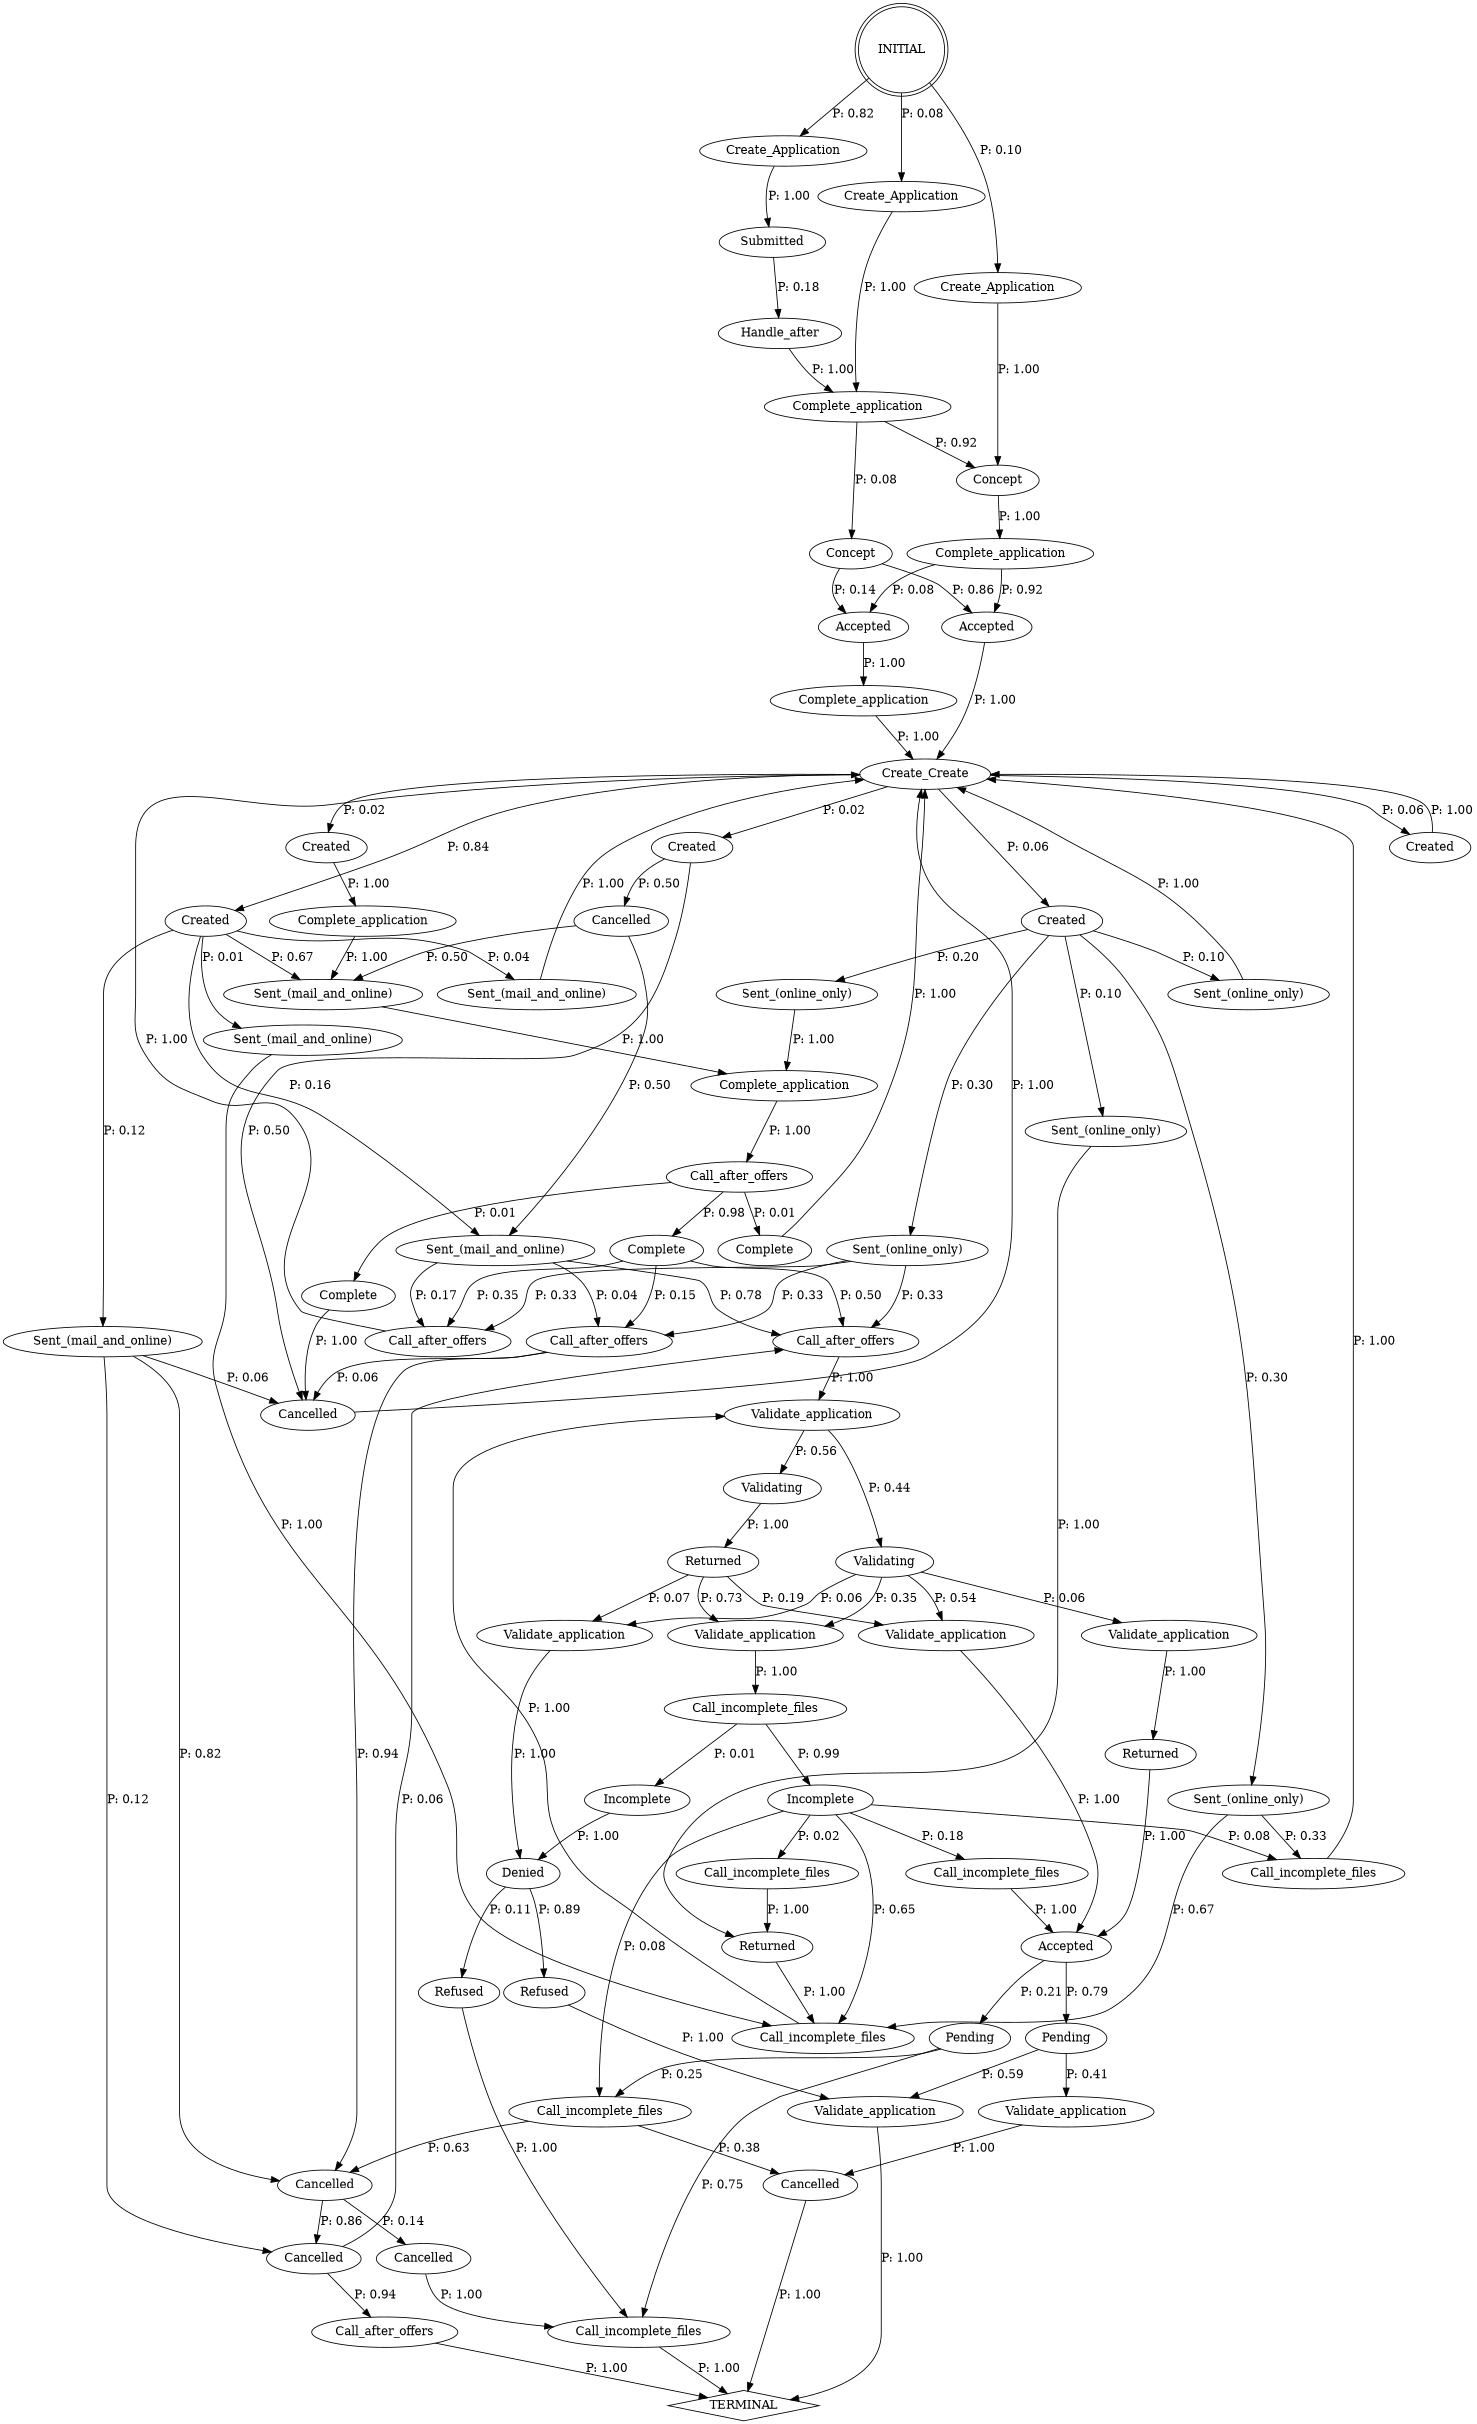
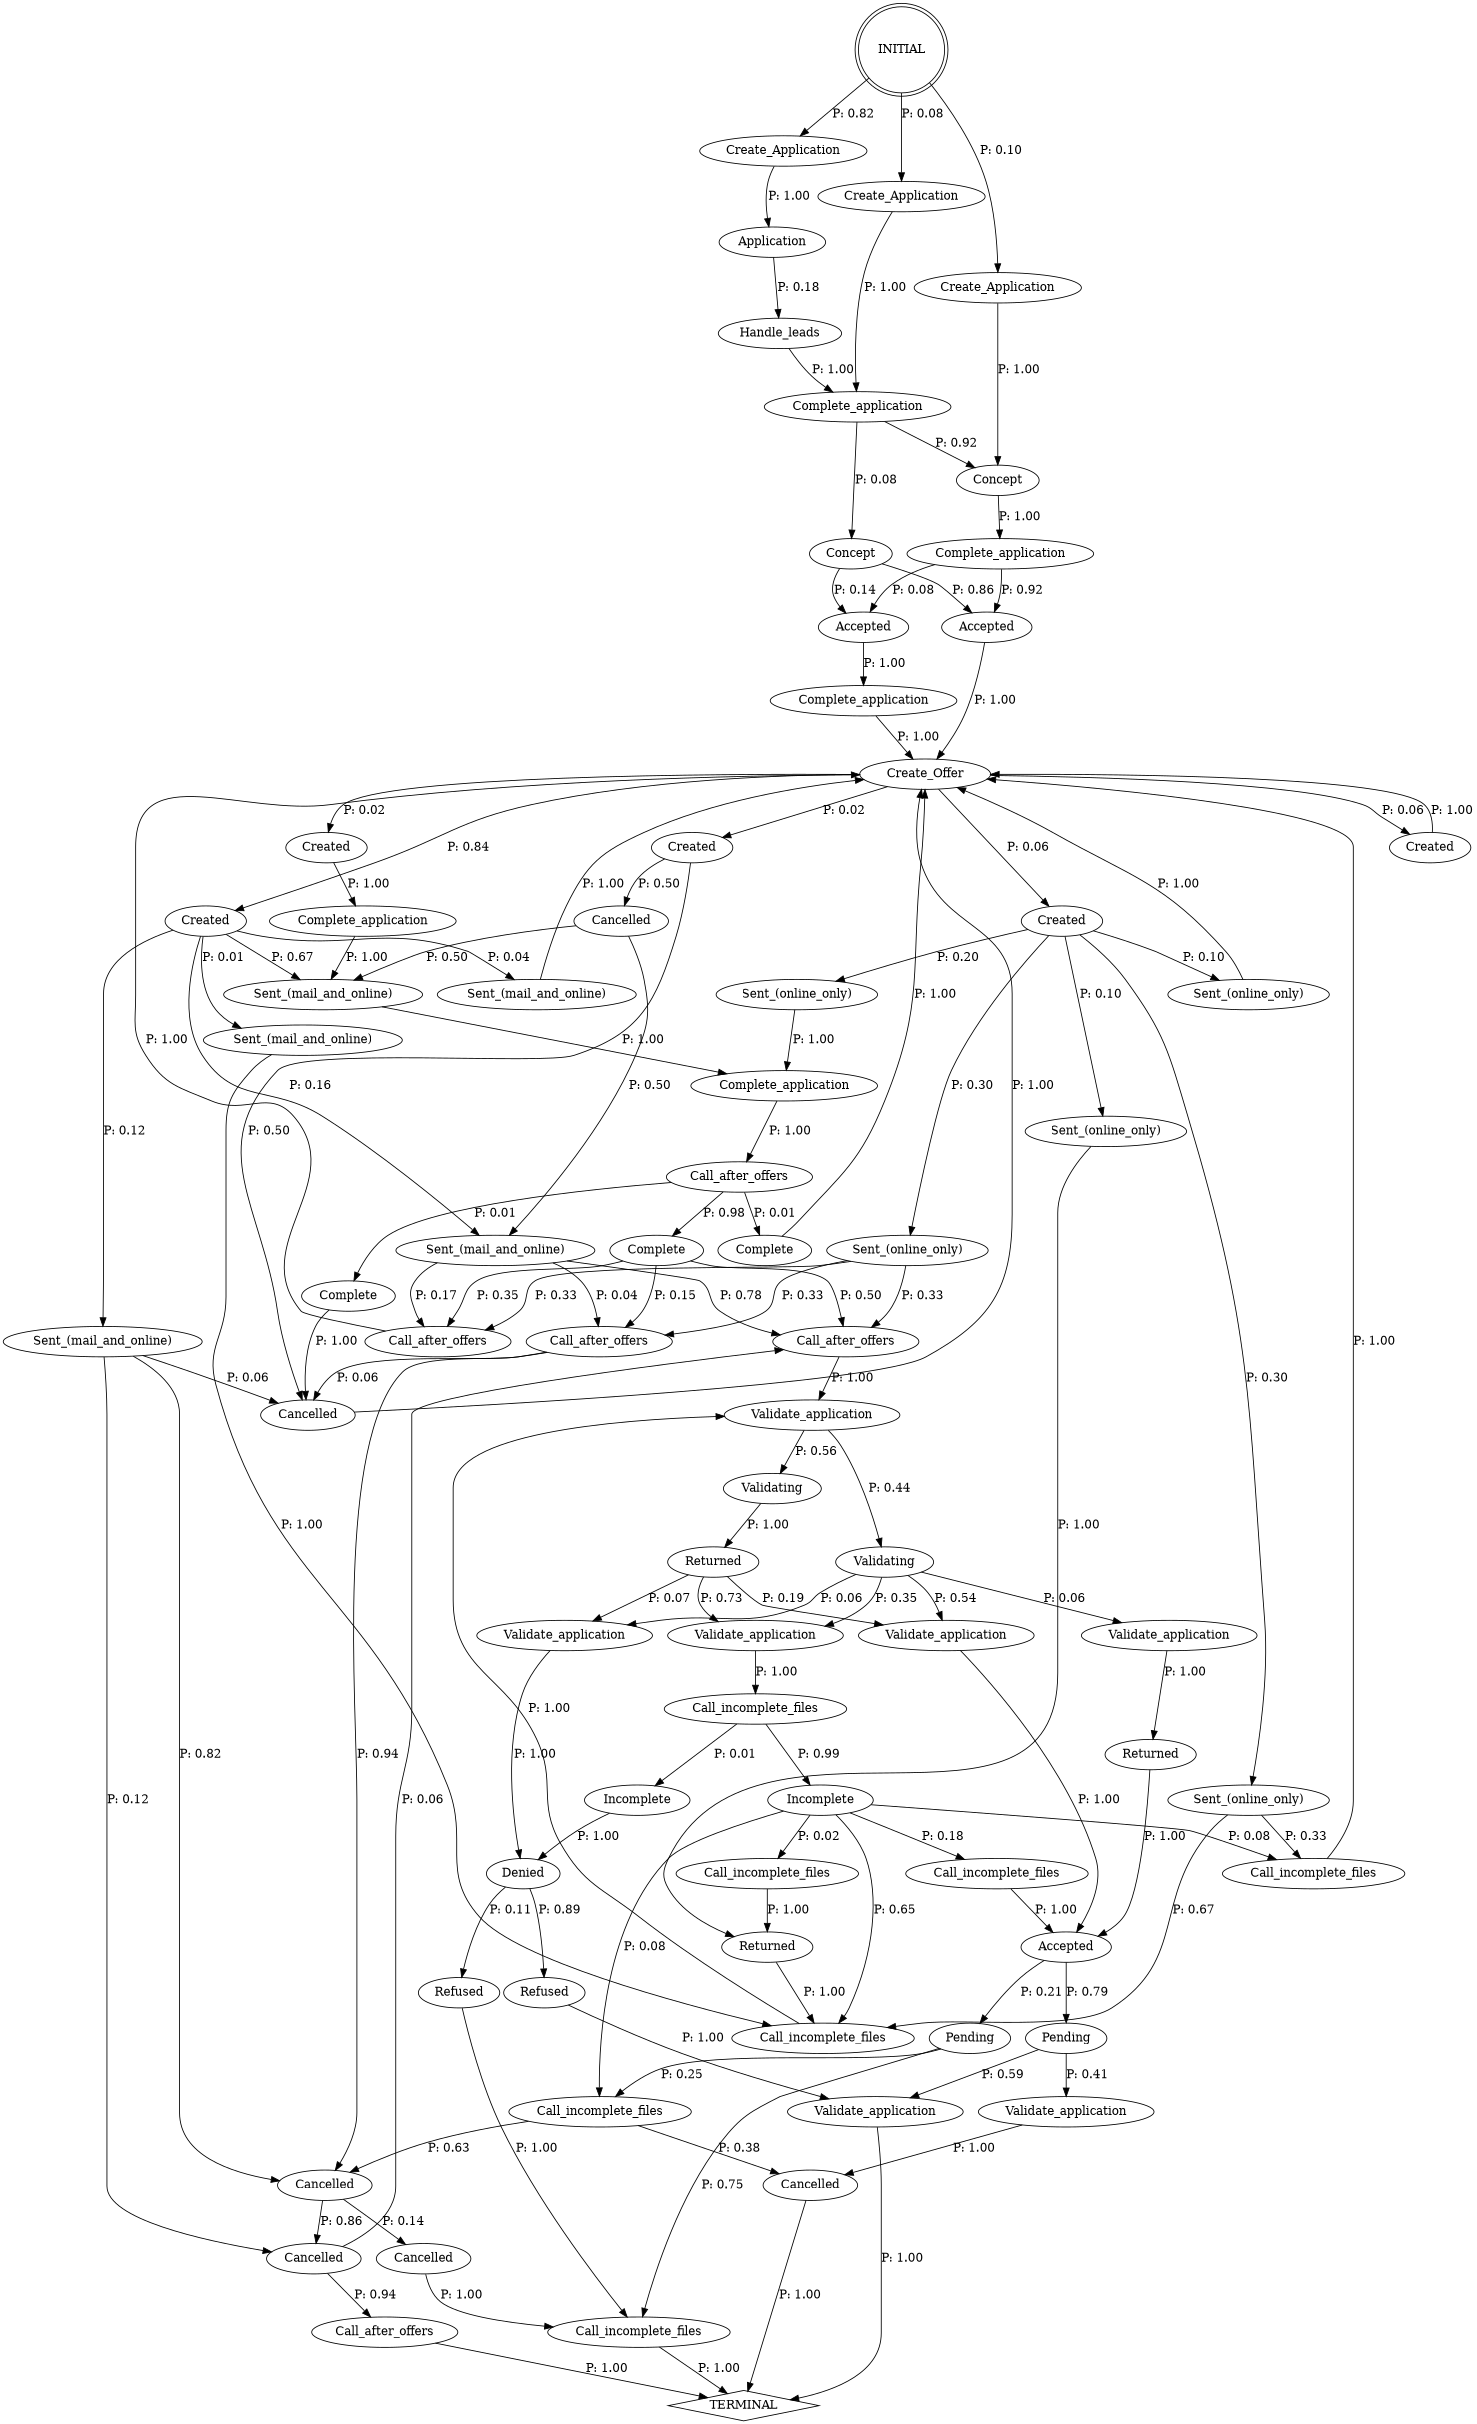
node "Submitted": label "Submitted" -> "Application"
node "Handle_after": label "Handle_after" -> "Handle_leads"
node "Create_Create": label "Create_Create" -> "Create_Offer"
